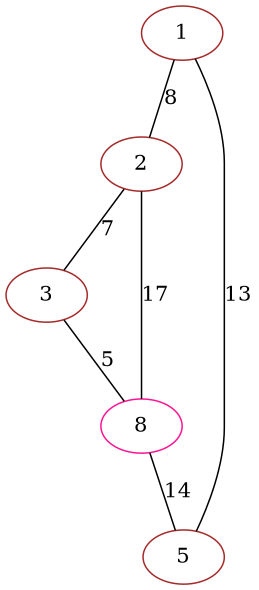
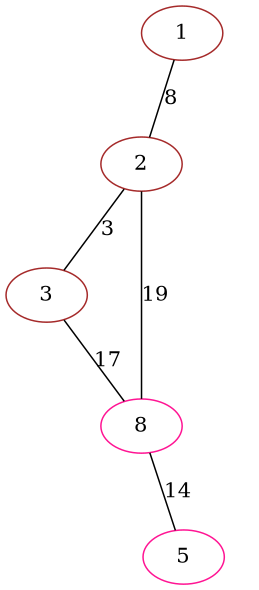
edge "2" -- "3": label "7" -> "3"
edge "2" -- "8": label "17" -> "19"
edge "1" -- "5": removed, label "13"
edge "3" -- "8": label "5" -> "17"
node "5": color brown -> deeppink
